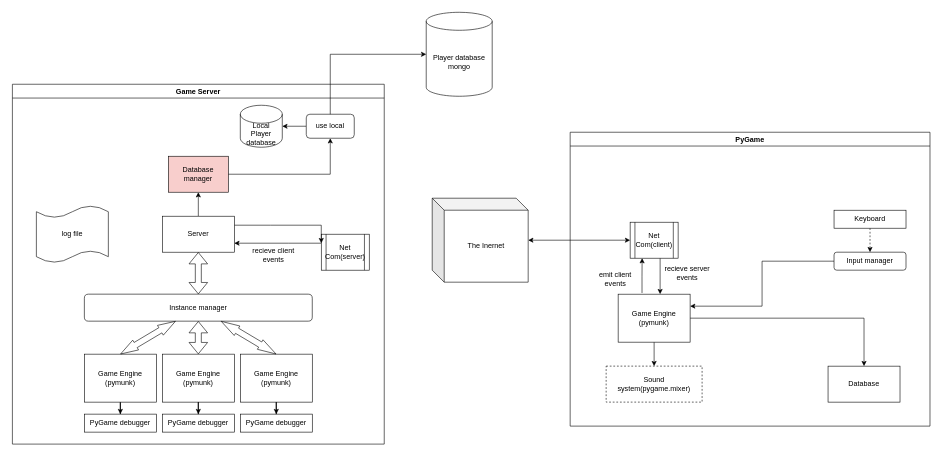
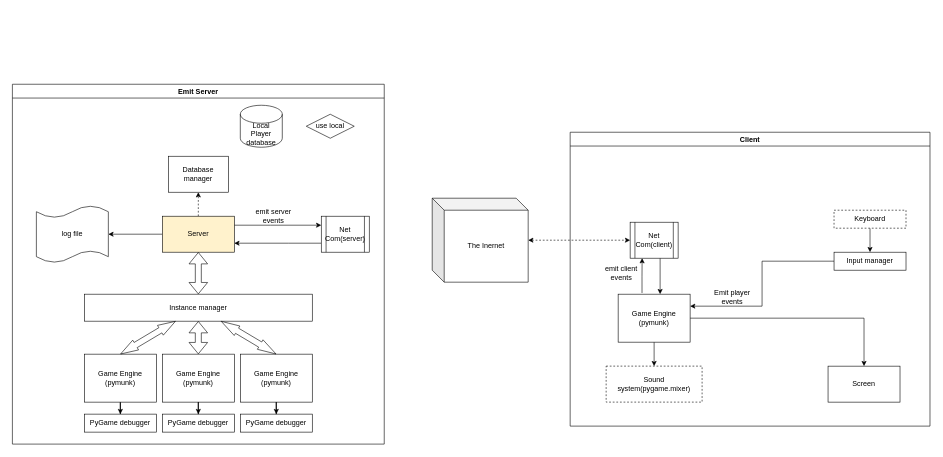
edge "use local" -> "Player database mongo": removed
node "Player database mongo": removed
node "Game Server": label "Game Server" -> "Emit Server"
edge "use local" -> "Local Player database": removed
node "use local": shape rounded rectangle -> diamond
node "PyGame": label "PyGame" -> "Client"
edge "Database manager" -> "use local": removed
node "Database manager": fillcolor #f8cecc -> #ffffff
edge "Server" -> "Database manager": style solid -> dashed
node "emit server events": added
node "Keyboard": style solid -> dashed
edge "Server" -> "log file": added
node "Server": fillcolor #ffffff -> #fff2cc
edge "Keyboard" -> "Input manager": style dashed -> solid
edge "The Inernet" -- "Net Com(client)": style solid -> dashed
node "Net Com(server)": moved (345, 252) -> (345, 234)
node "recieve client events": removed
node "Input manager": shape rounded rectangle -> rectangle
node "recieve server events": removed
node "emit client events": moved (615, 279) -> (621, 273)
node "Emit player events": added
node "Instance manager": shape rounded rectangle -> rectangle
node "Database": label "Database" -> "Screen"
